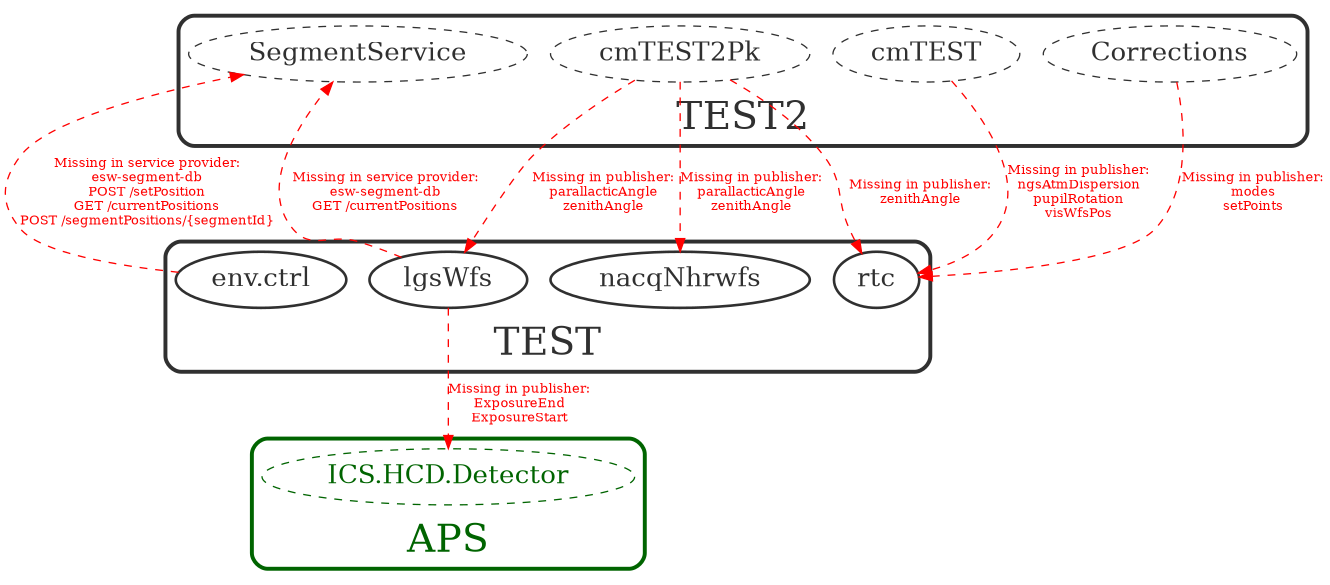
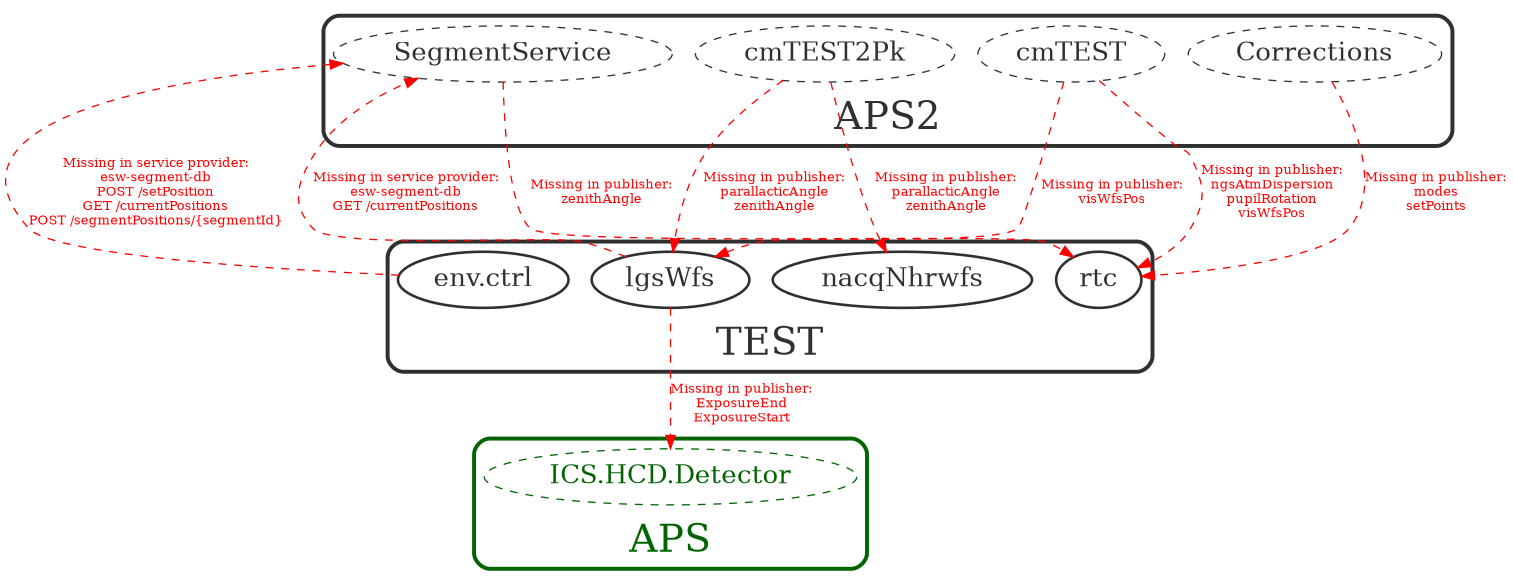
cluster "TEST2": label "TEST2" -> "APS2"
edge "cmTEST2Pk" -> "rtc": now "SegmentService" -> "rtc"
edge "cmTEST" -> "lgsWfs": added, label "Missing in publisher: visWfsPos"
